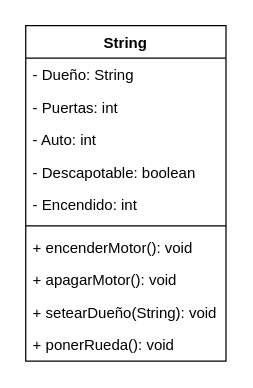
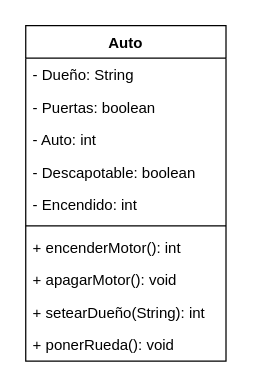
node "String": label "String" -> "Auto"
node "- Puertas: int": label "- Puertas: int" -> "- Puertas: boolean"
node "+ encenderMotor(): void": label "+ encenderMotor(): void" -> "+ encenderMotor(): int"
node "+ setearDueño(String): void": label "+ setearDueño(String): void" -> "+ setearDueño(String): int"
